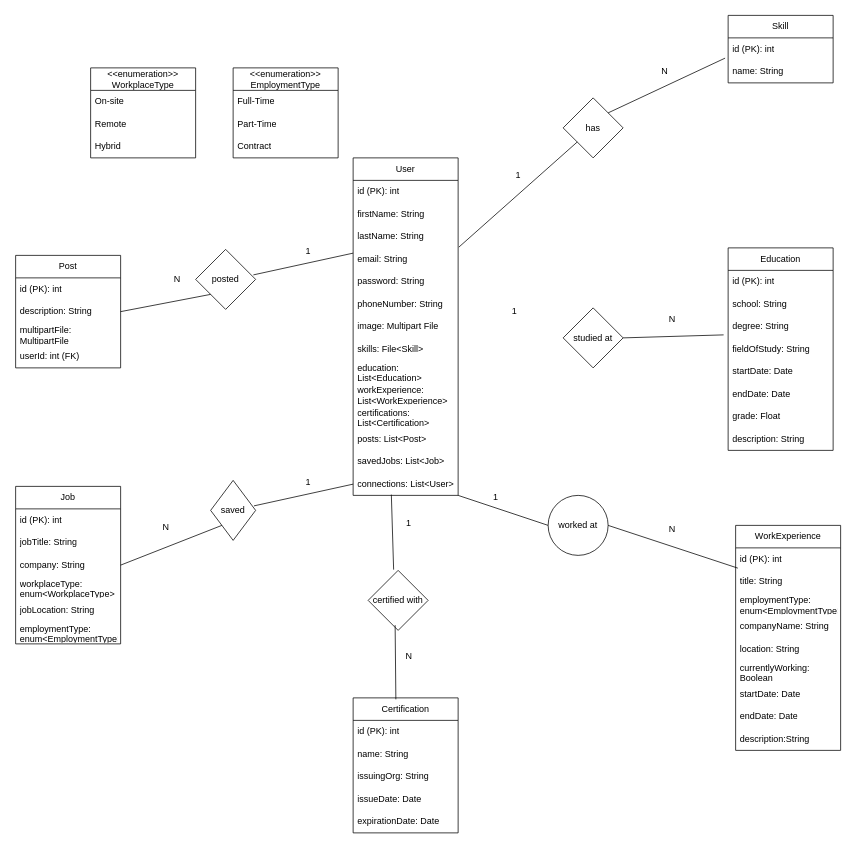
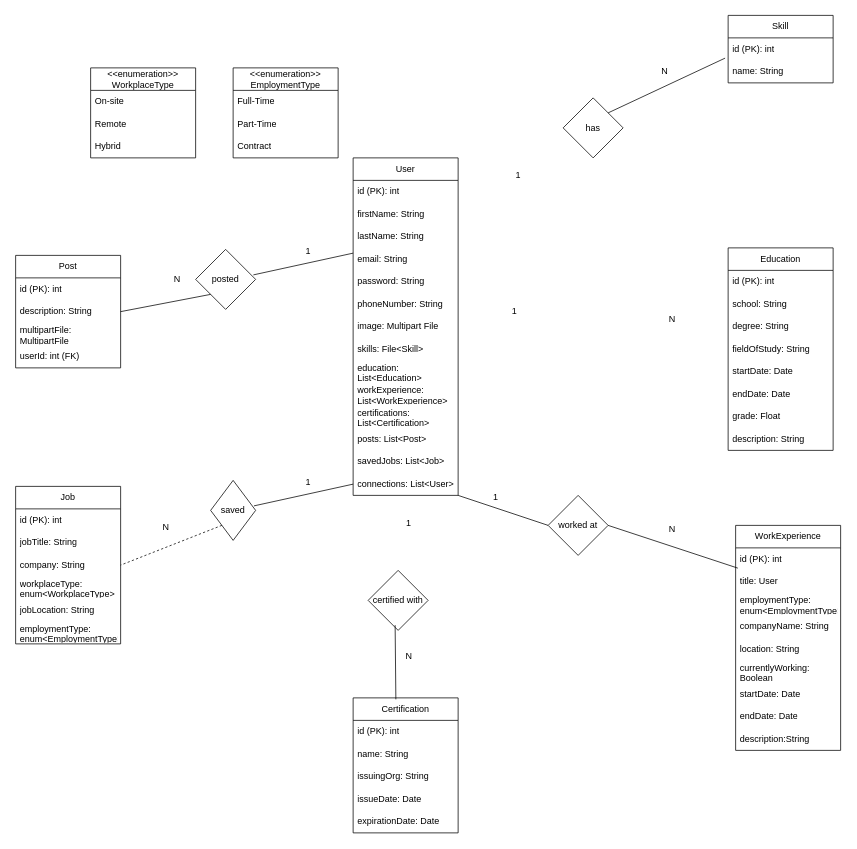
edge "has" -- "email: String": removed
edge "degree: String" -- "studied at": removed
node "studied at": removed
node "worked at": shape ellipse -> diamond
edge "connections: List<User>" -- "certified with": removed
edge "saved" -- "Job": style solid -> dashed
node "title: String": label "title: String" -> "title: User"
